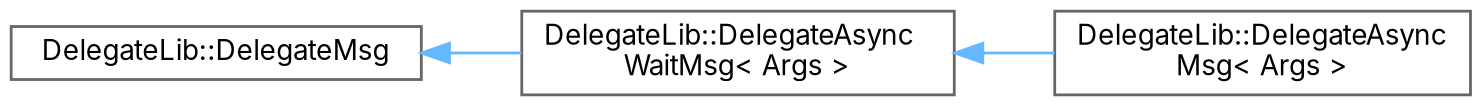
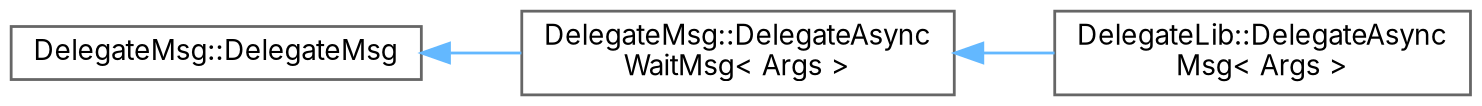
node "DelegateLib::DelegateMsg": label "DelegateLib::DelegateMsg" -> "DelegateMsg::DelegateMsg"
node "DelegateLib::DelegateAsync WaitMsg< Args >": label "DelegateLib::DelegateAsync WaitMsg< Args >" -> "DelegateMsg::DelegateAsync WaitMsg< Args >"
